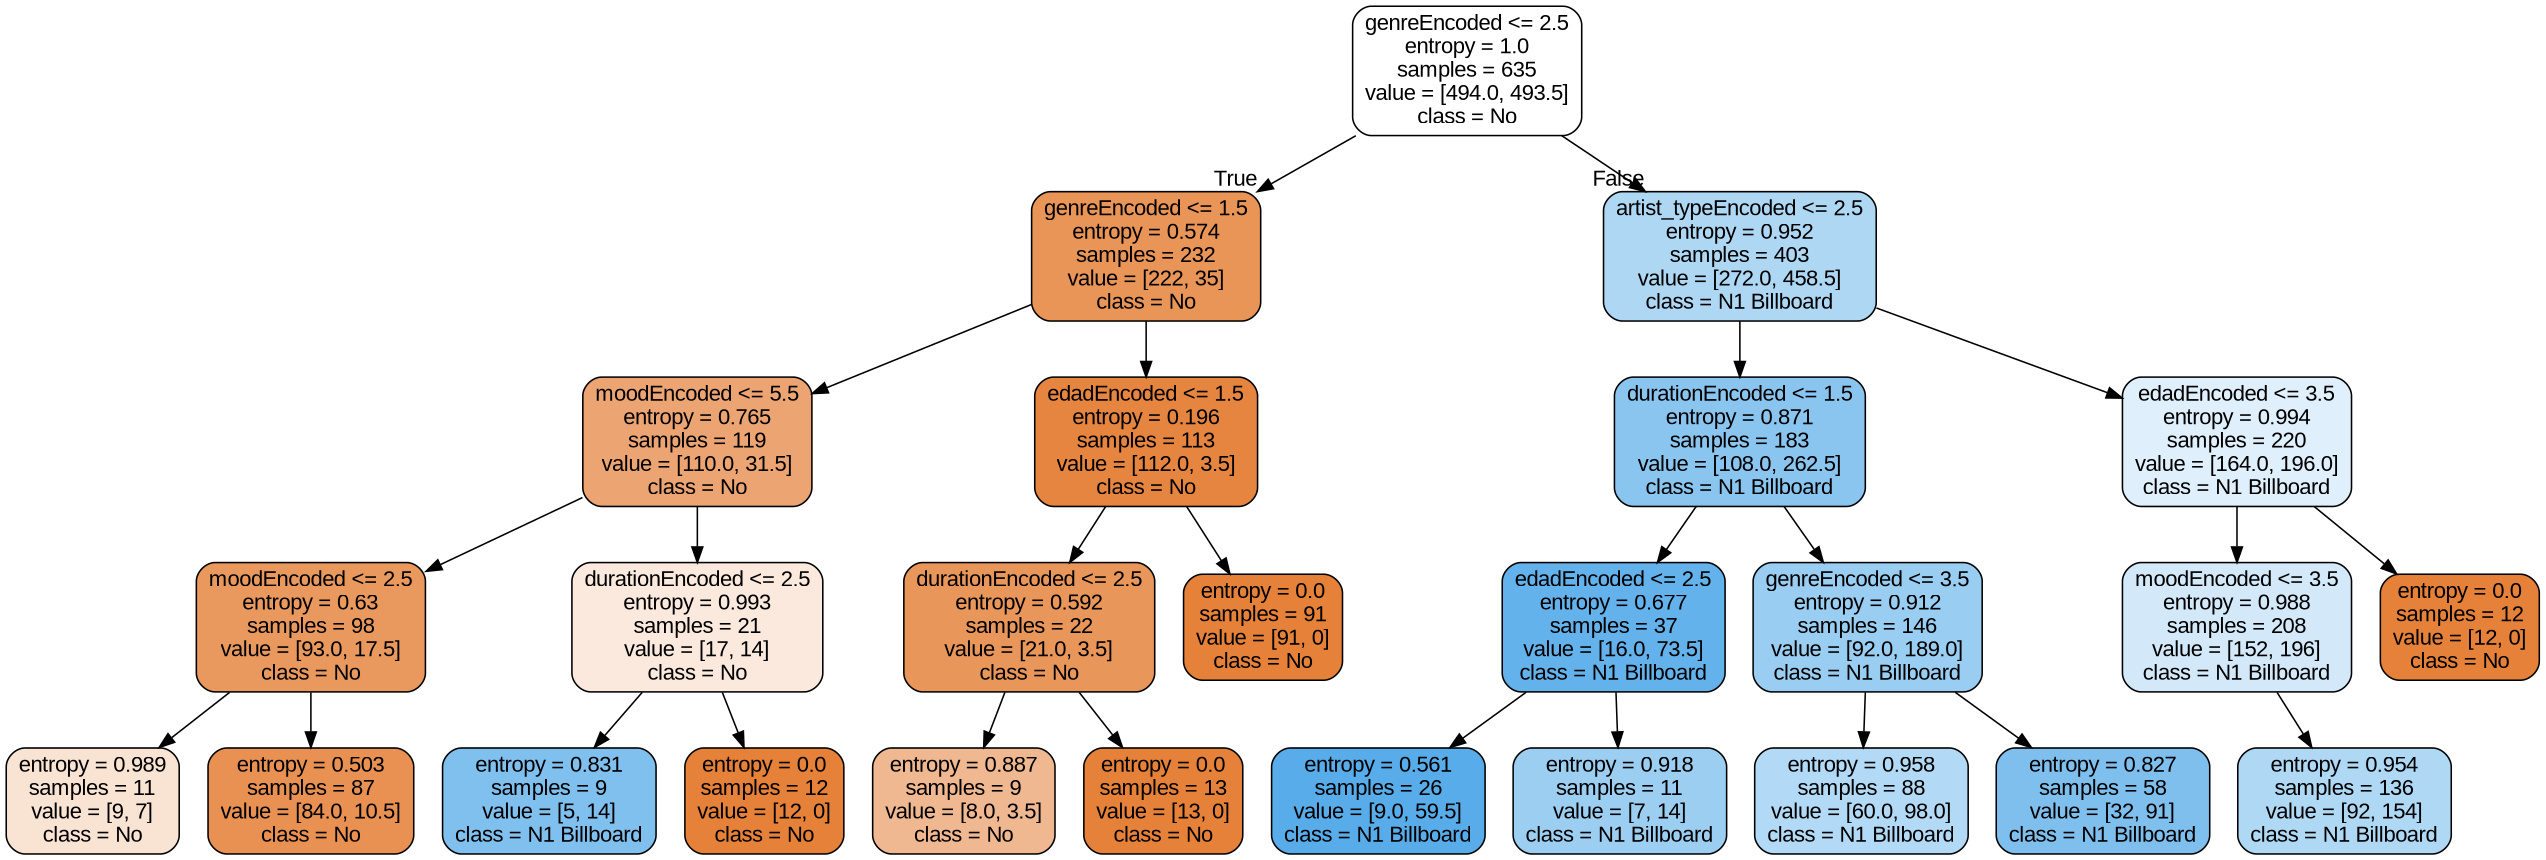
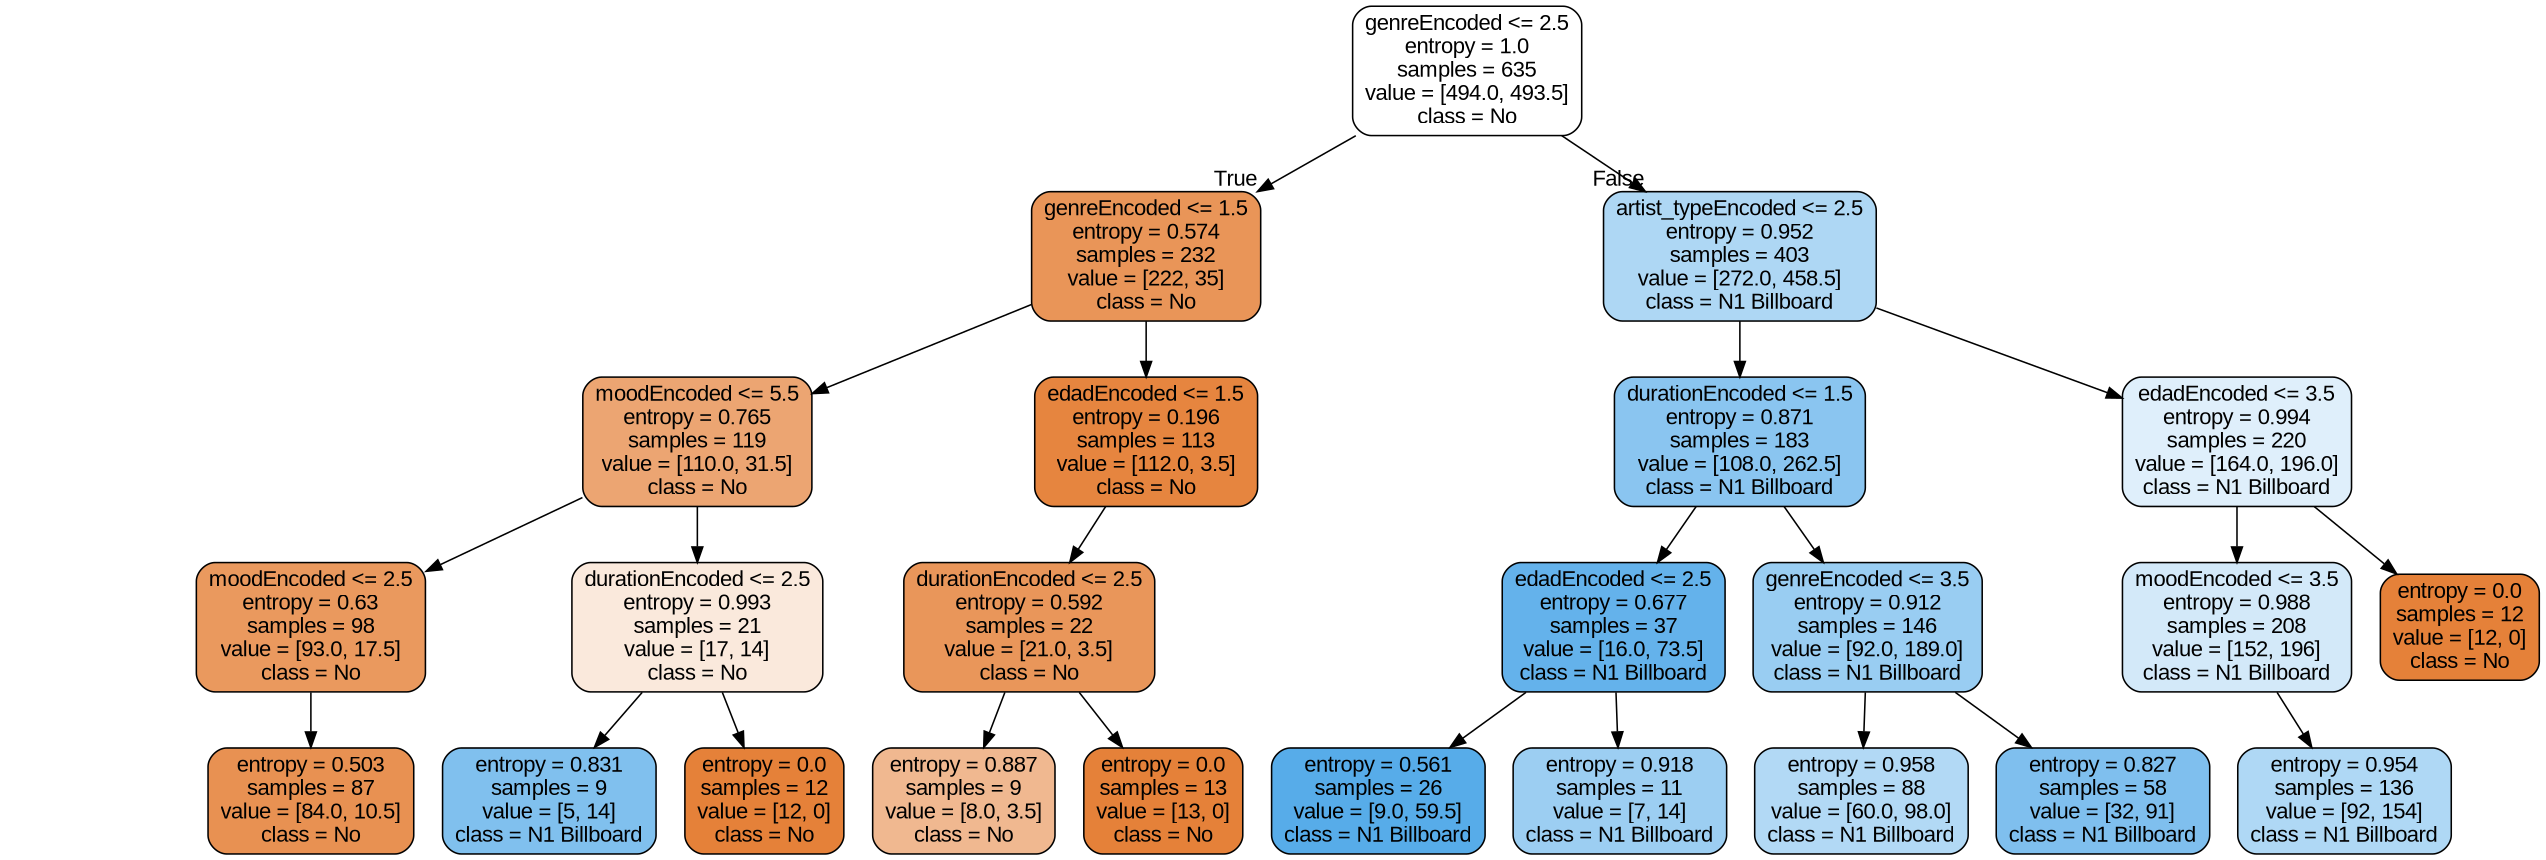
node "entropy = 0.0 samples = 91 value = [91, 0] class = No": removed
node "entropy = 0.989 samples = 11 value = [9, 7] class = No": removed
